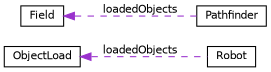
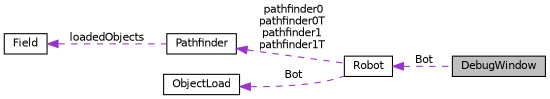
edge "Robot" -> "ObjectLoad": label " loadedObjects" -> " Bot"
edge "Robot" -> "Pathfinder": added, label "pathfinder0 pathfinder0T pathfinder1 pathfinder1T"
node "DebugWindow": added
